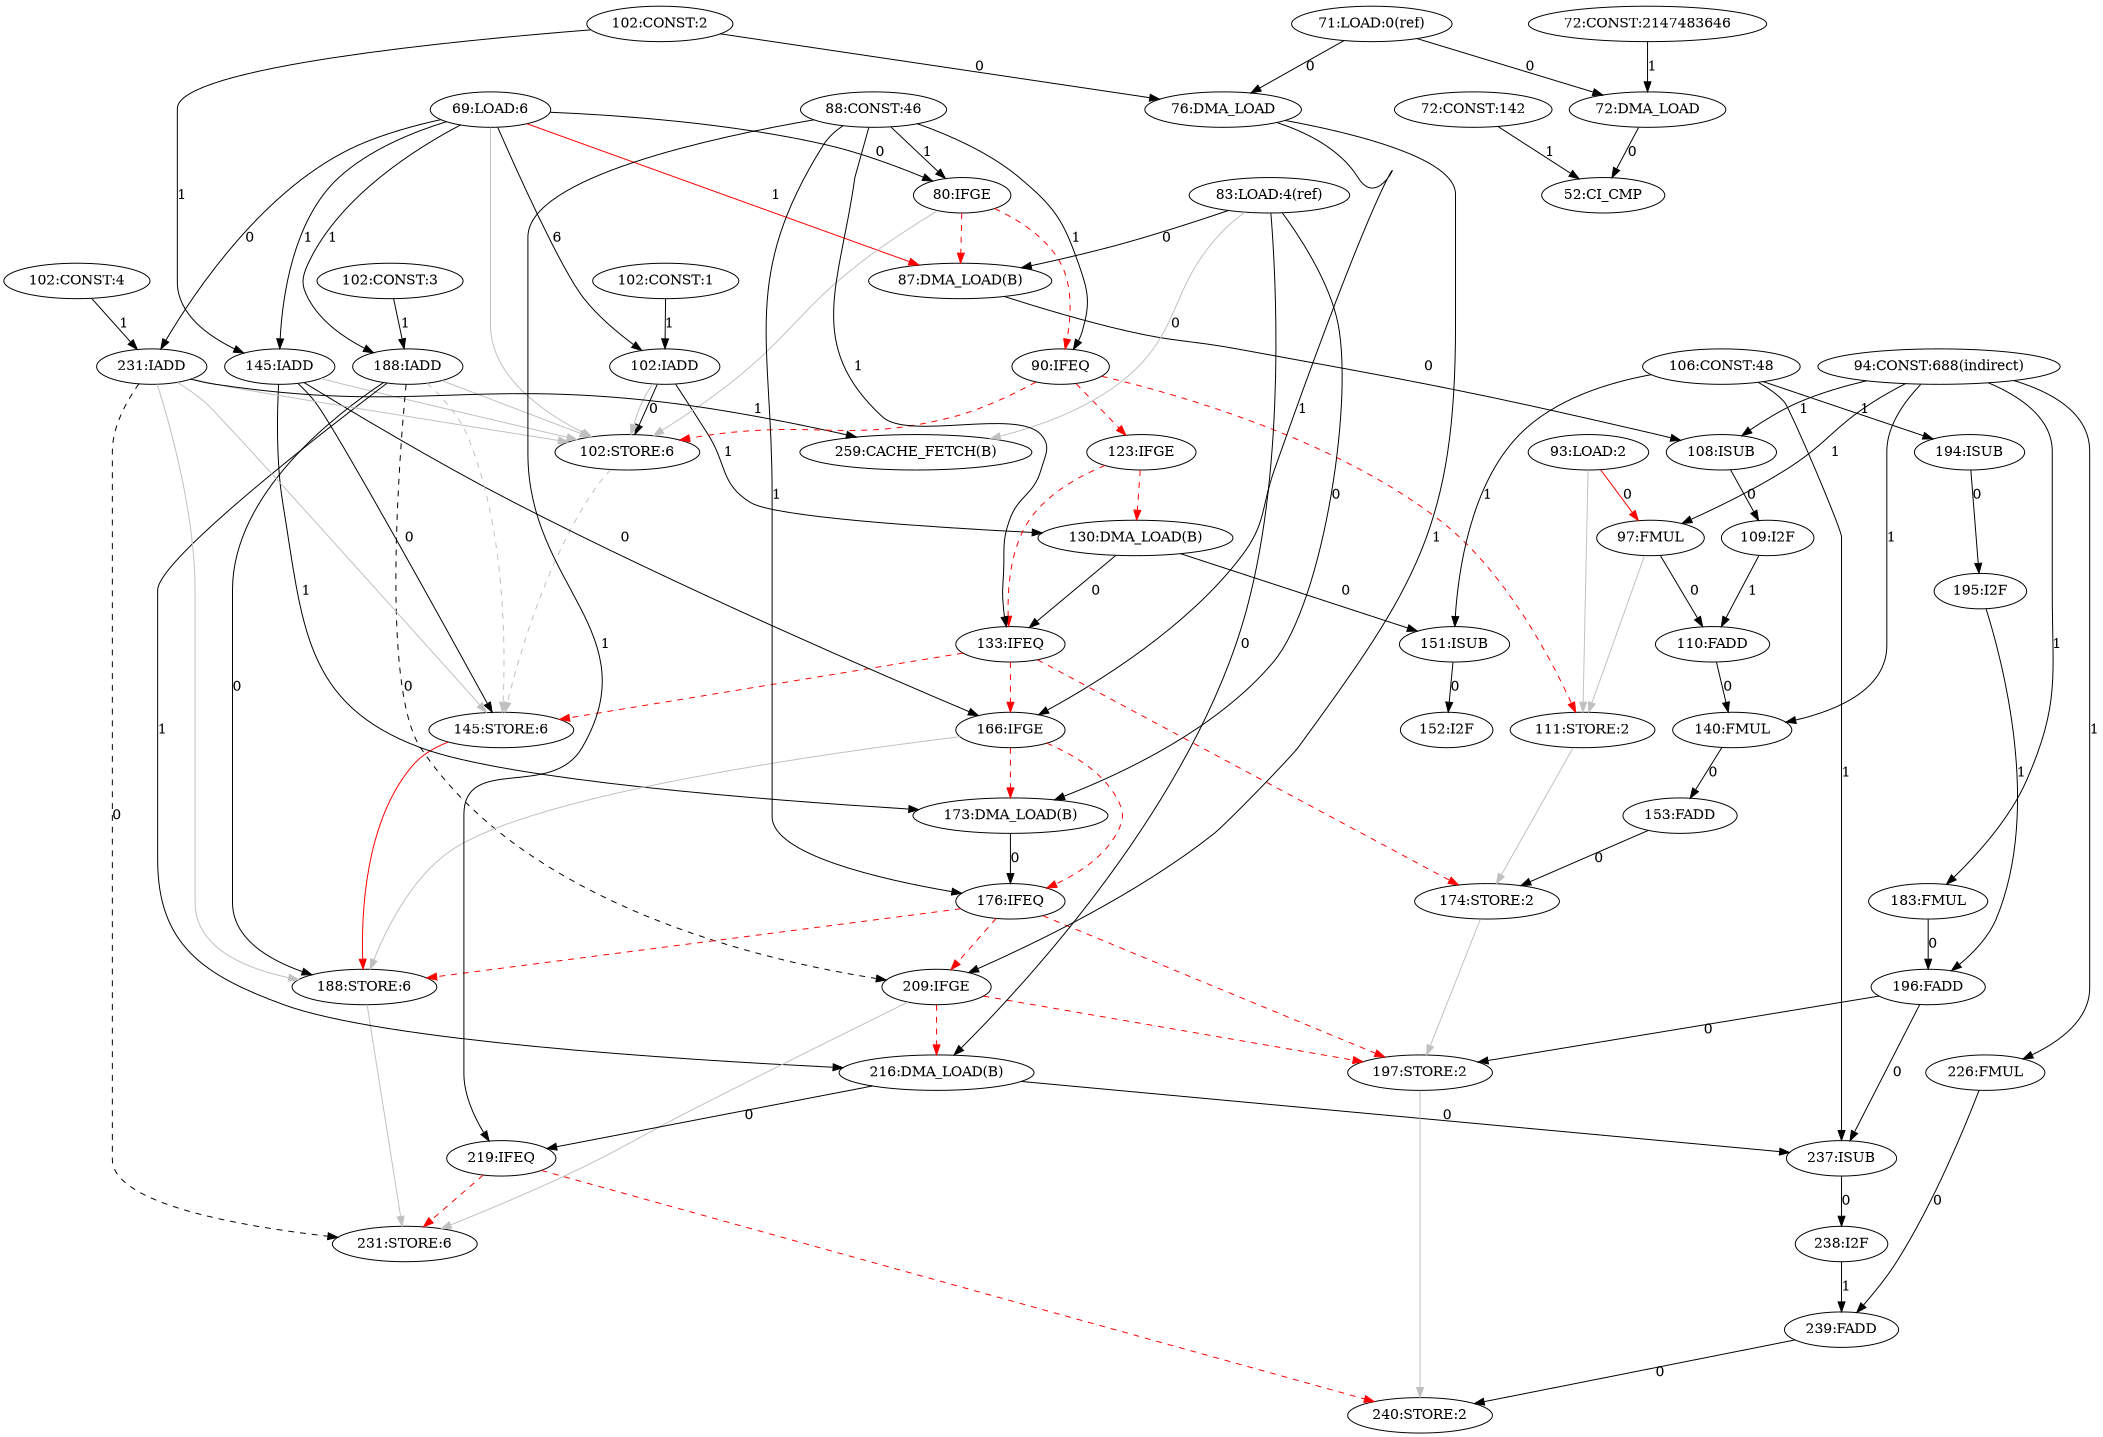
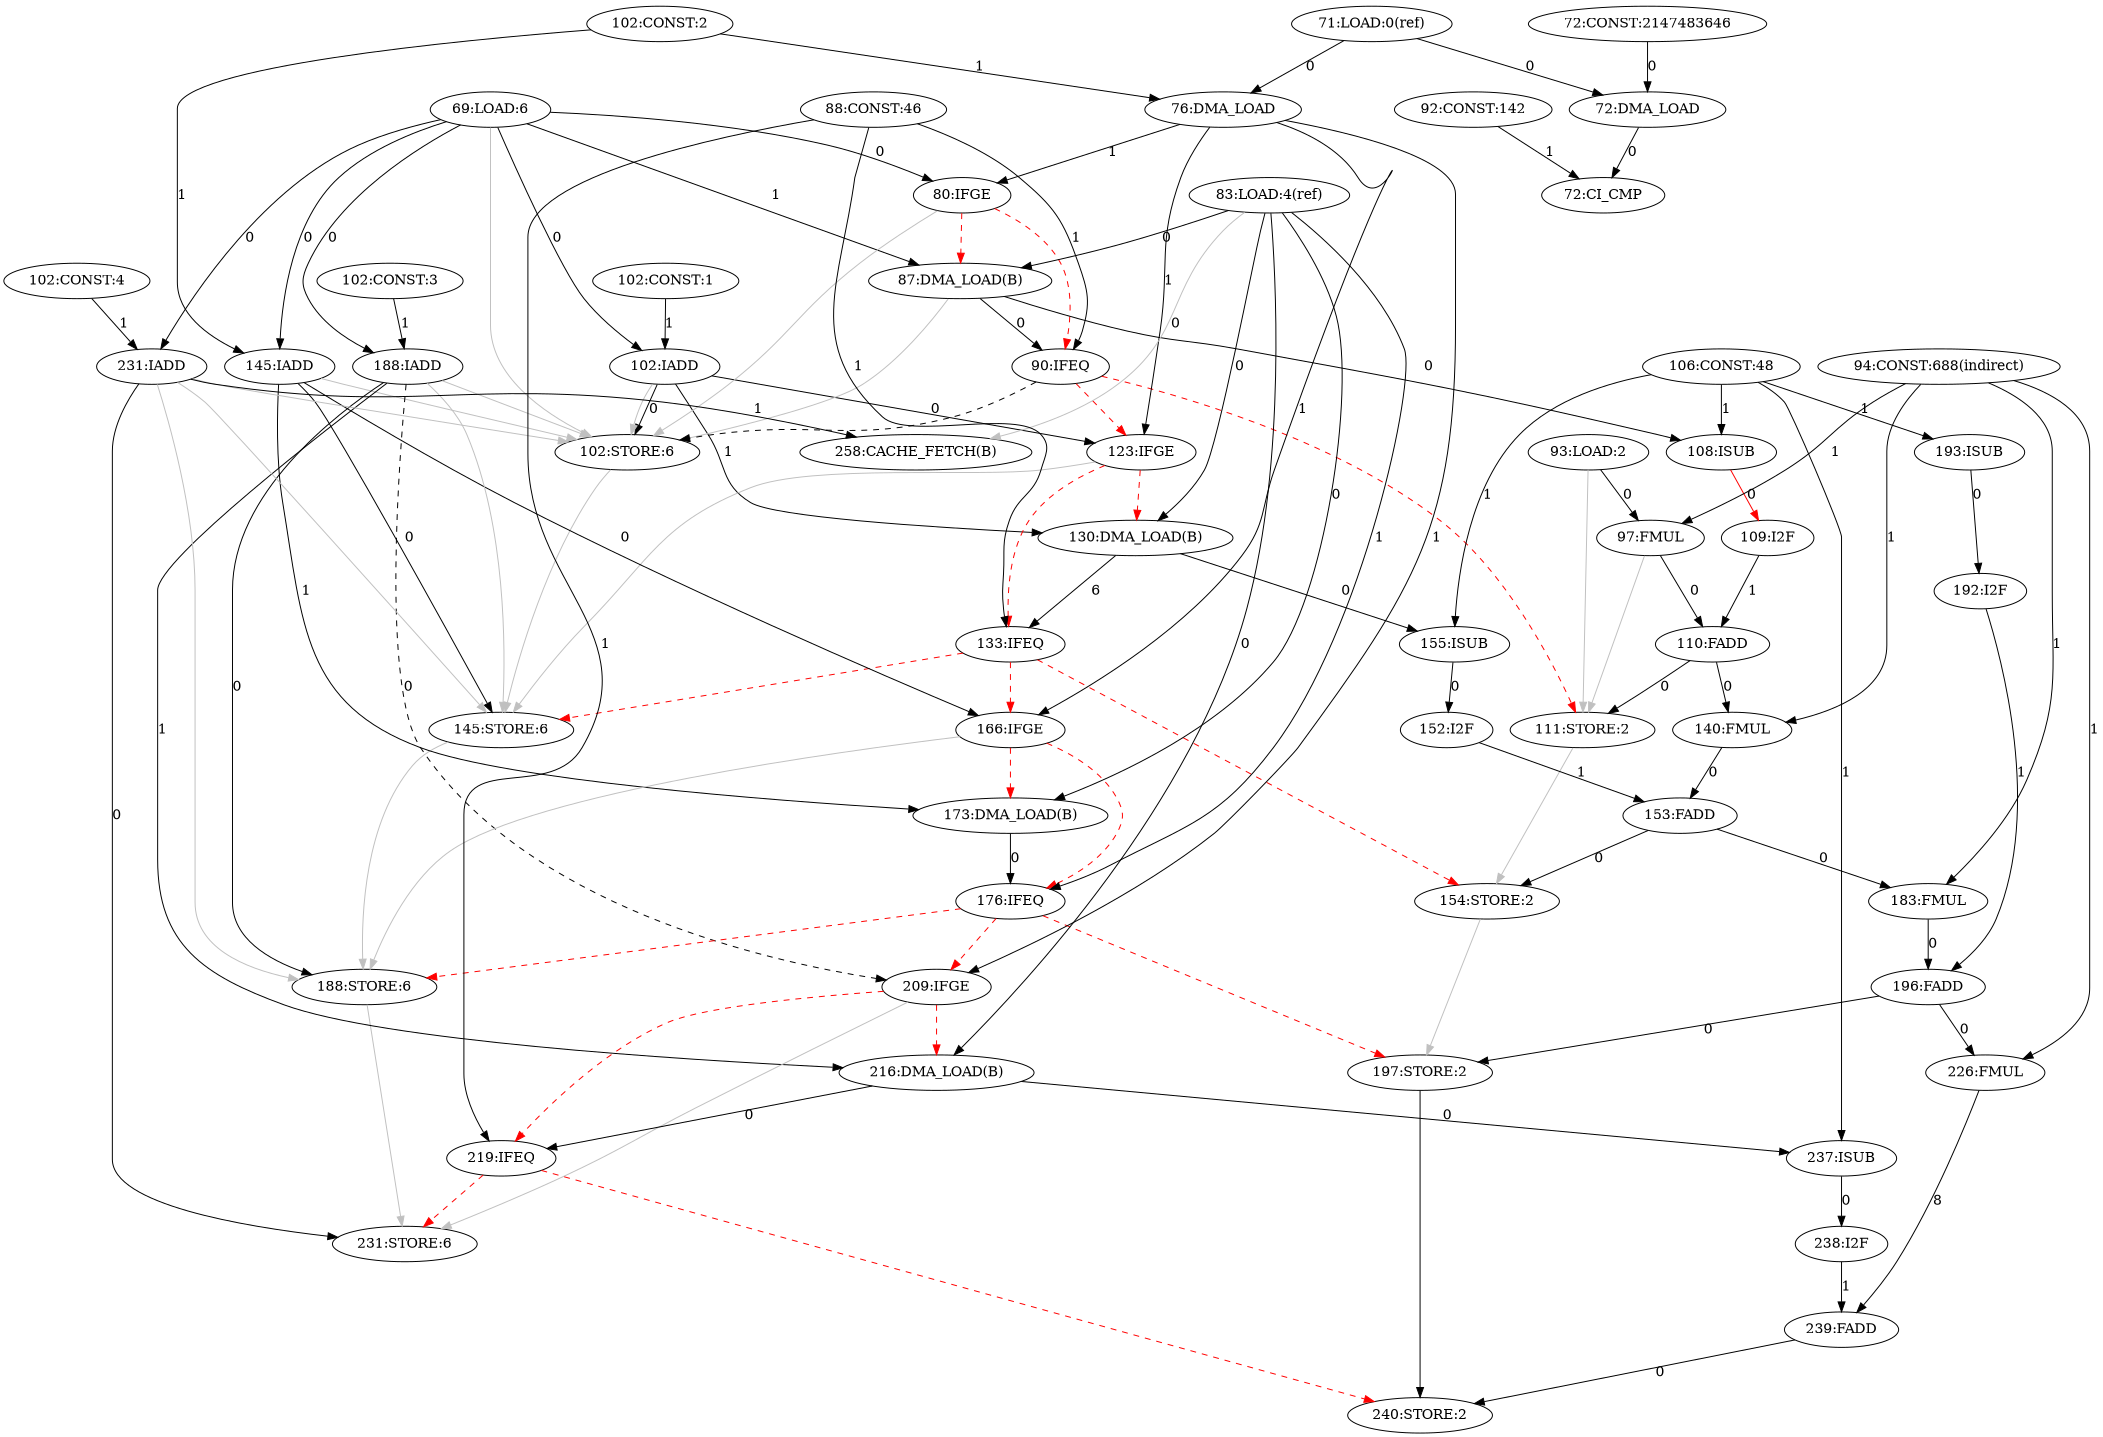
edge "102:CONST:2" -> "76:DMA_LOAD": label "0" -> "1"
edge "72:CONST:2147483646" -> "72:DMA_LOAD": label "1" -> "0"
node "72:CONST:142": label "72:CONST:142" -> "92:CONST:142"
edge "88:CONST:46" -> "80:IFGE": now "76:DMA_LOAD" -> "80:IFGE"
edge "69:LOAD:6" -> "87:DMA_LOAD(B)": color red -> black
node "52:CI_CMP": label "52:CI_CMP" -> "72:CI_CMP"
edge "69:LOAD:6" -> "145:IADD": label "1" -> "0"
edge "69:LOAD:6" -> "188:IADD": label "1" -> "0"
edge "69:LOAD:6" -> "102:IADD": label "6" -> "0"
edge "76:DMA_LOAD" -> "123:IFGE": added, label "1"
edge "87:DMA_LOAD(B)" -> "90:IFEQ": added, label "0"
edge "83:LOAD:4(ref)" -> "130:DMA_LOAD(B)": added, label "0"
edge "87:DMA_LOAD(B)" -> "102:STORE:6": added
edge "94:CONST:688(indirect)" -> "108:ISUB": now "106:CONST:48" -> "108:ISUB"
edge "102:IADD" -> "123:IFGE": added, label "0"
edge "90:IFEQ" -> "102:STORE:6": color red -> black
node "259:CACHE_FETCH(B)": label "259:CACHE_FETCH(B)" -> "258:CACHE_FETCH(B)"
node "194:ISUB": label "194:ISUB" -> "193:ISUB"
edge "123:IFGE" -> "145:STORE:6": added
edge "108:ISUB" -> "109:I2F": color black -> red
edge "93:LOAD:2" -> "97:FMUL": color red -> black
edge "188:IADD" -> "145:STORE:6": style dashed -> solid
edge "88:CONST:46" -> "176:IFEQ": now "83:LOAD:4(ref)" -> "176:IFEQ"
edge "102:STORE:6" -> "145:STORE:6": style dashed -> solid
edge "130:DMA_LOAD(B)" -> "133:IFEQ": label "0" -> "6"
node "195:I2F": label "195:I2F" -> "192:I2F"
node "151:ISUB": label "151:ISUB" -> "155:ISUB"
edge "110:FADD" -> "111:STORE:2": added, label "0"
edge "152:I2F" -> "153:FADD": added, label "1"
edge "145:STORE:6" -> "188:STORE:6": color red -> gray
edge "153:FADD" -> "183:FMUL": added, label "0"
edge "231:IADD" -> "231:STORE:6": style dashed -> solid
node "174:STORE:2": label "174:STORE:2" -> "154:STORE:2"
edge "209:IFGE" -> "197:STORE:2": now "209:IFGE" -> "219:IFEQ"
edge "196:FADD" -> "237:ISUB": now "196:FADD" -> "226:FMUL"
edge "226:FMUL" -> "239:FADD": label "0" -> "8"
edge "197:STORE:2" -> "240:STORE:2": color gray -> black
